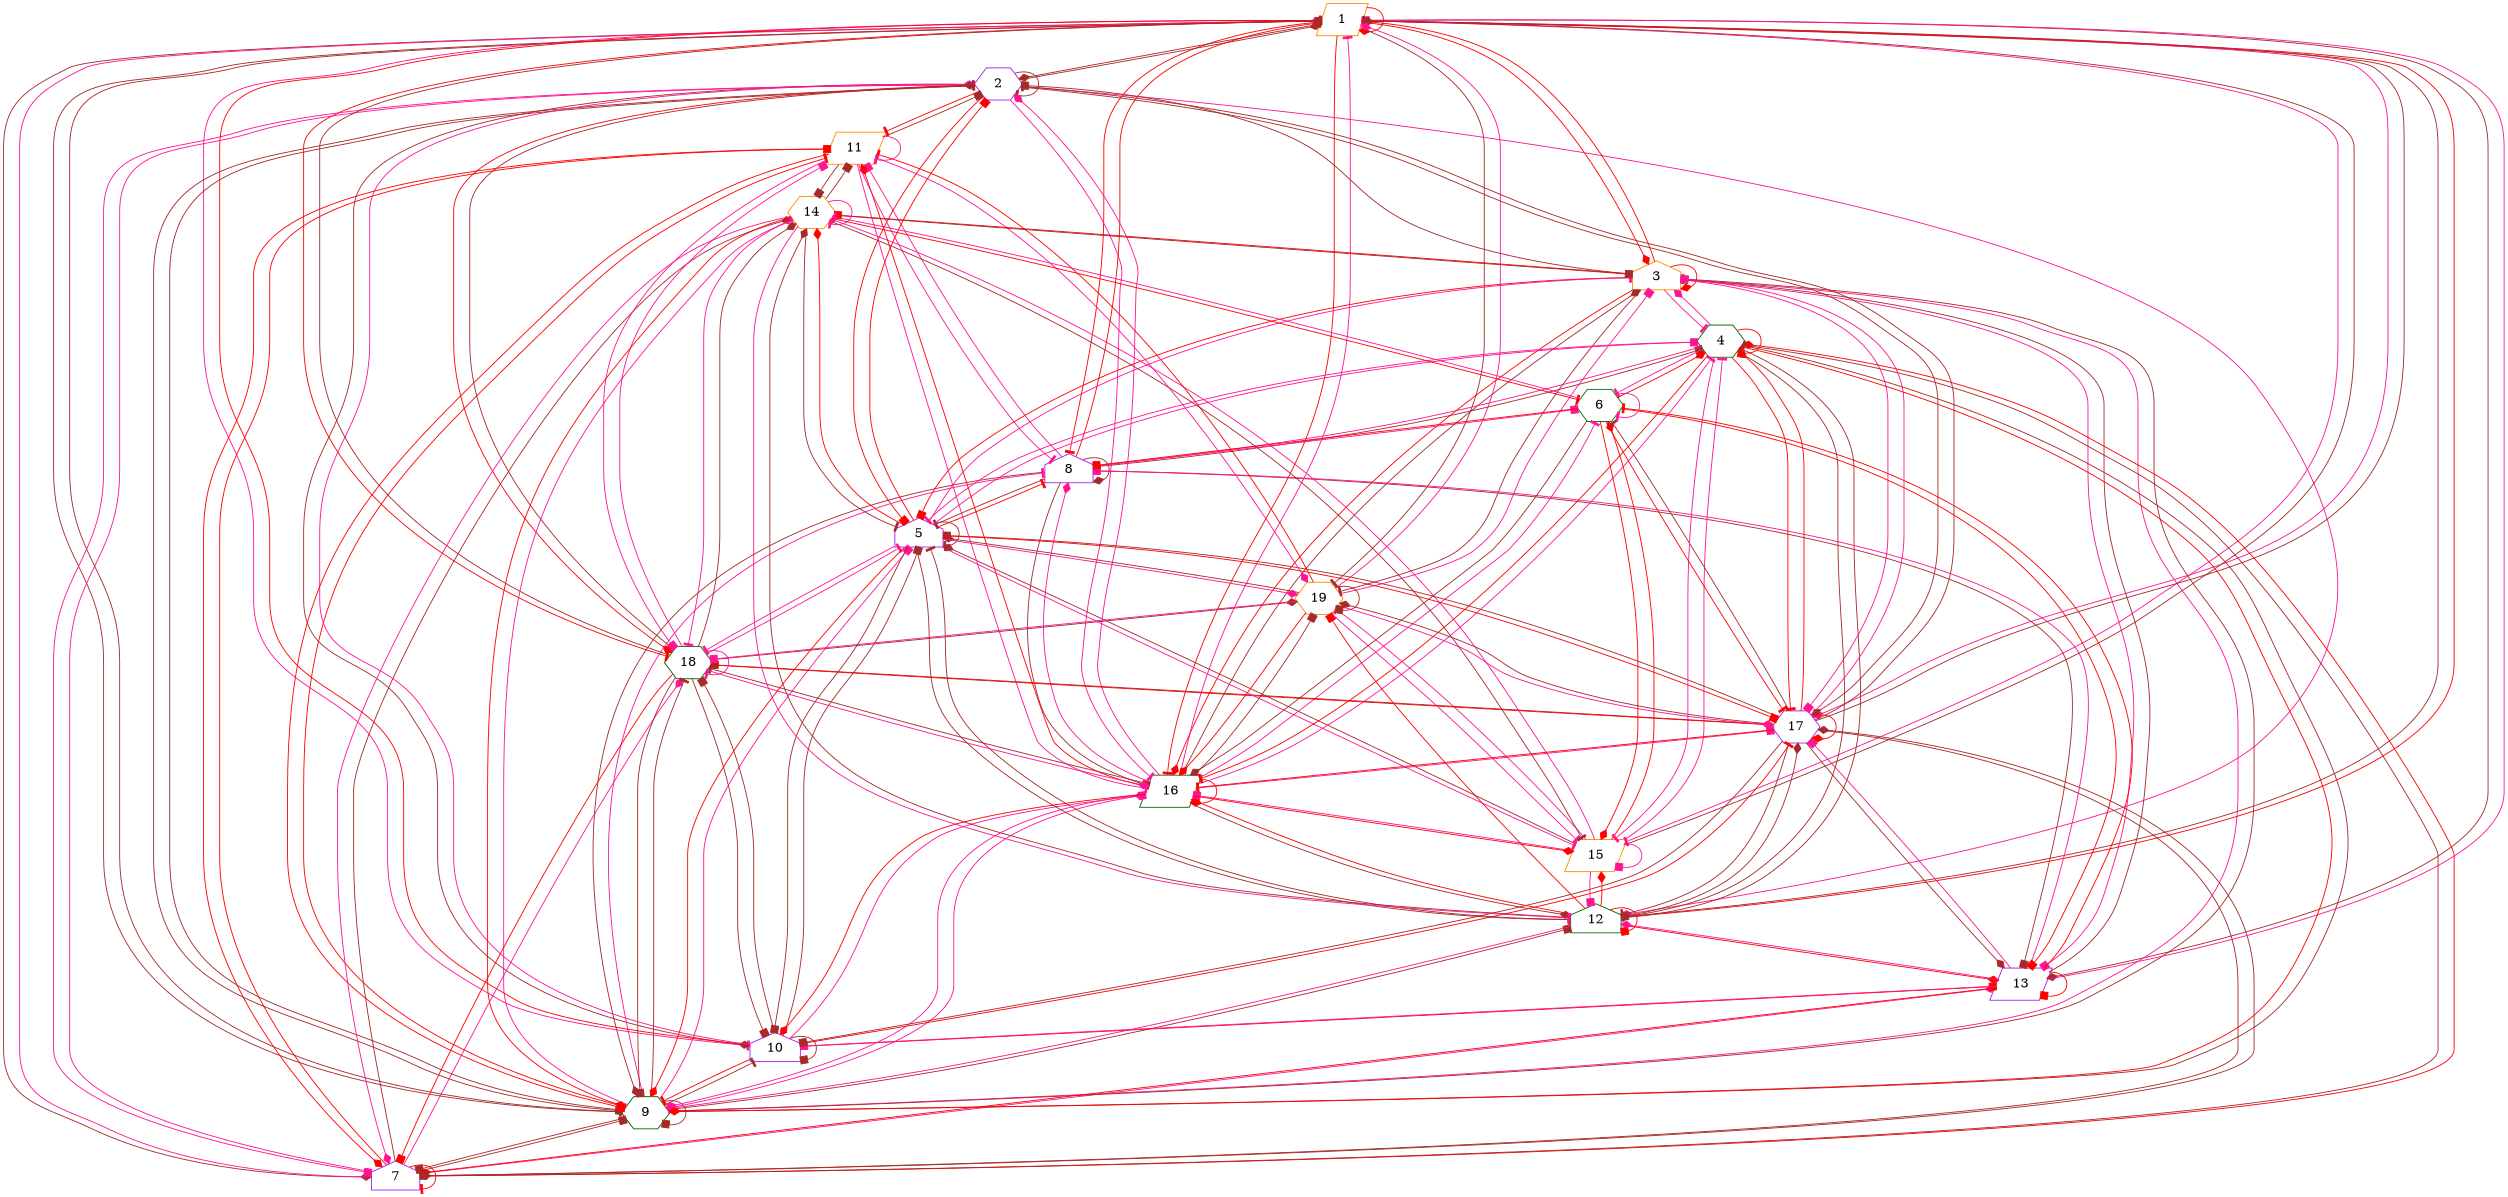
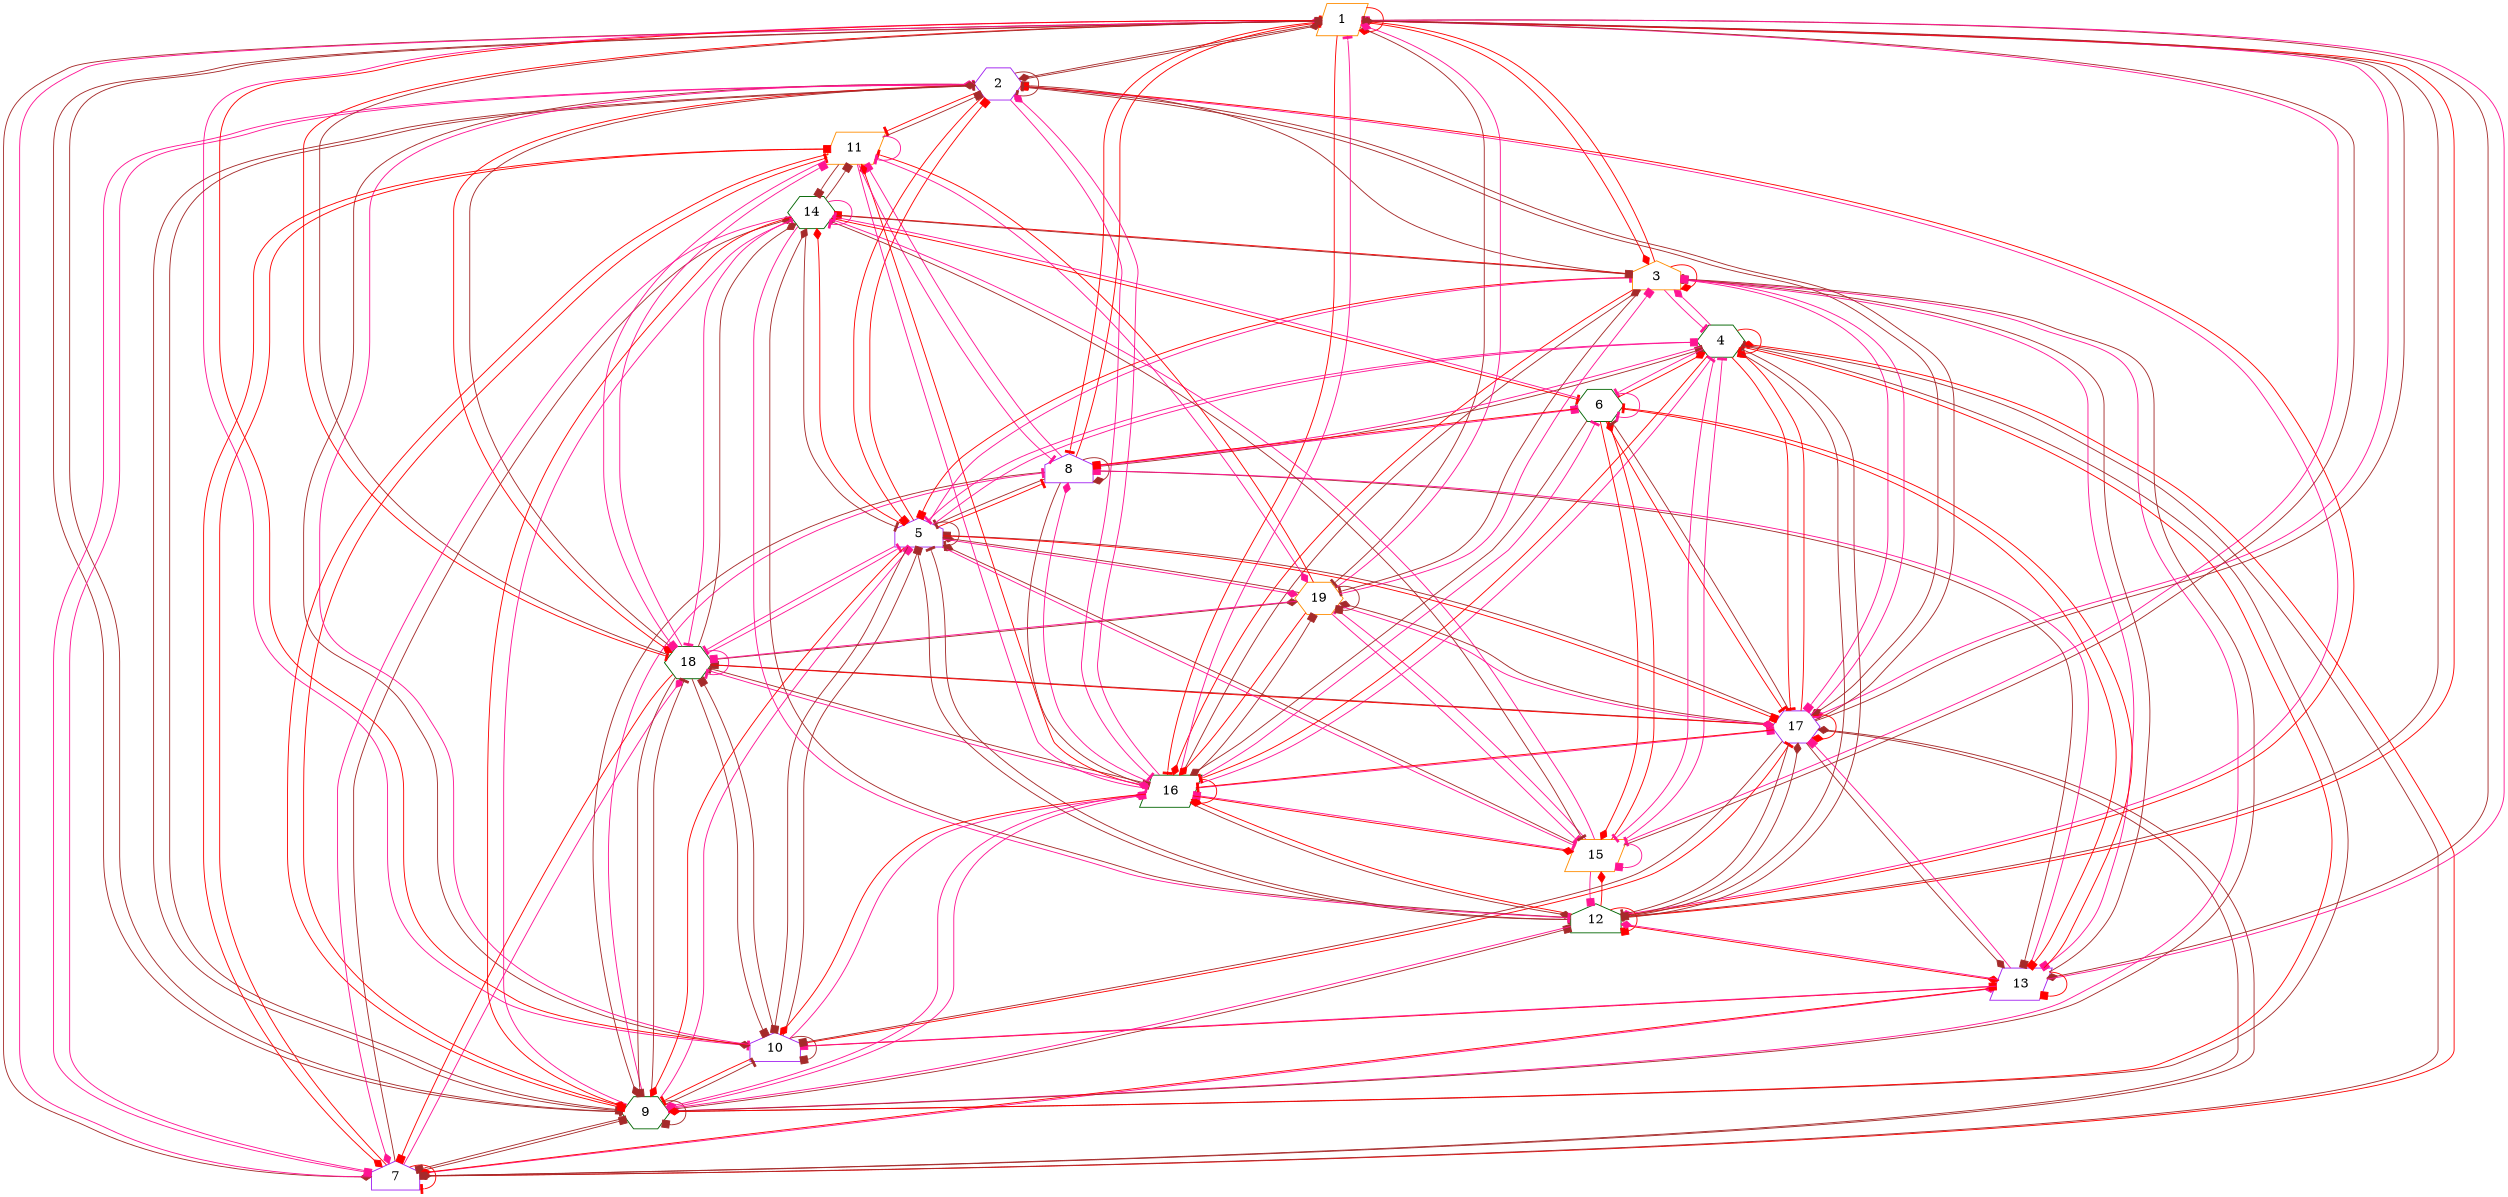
node "14": color darkorange -> darkgreen
edge "4" -> "8": arrowhead tee -> box
edge "12" -> "19": now "12" -> "2"
